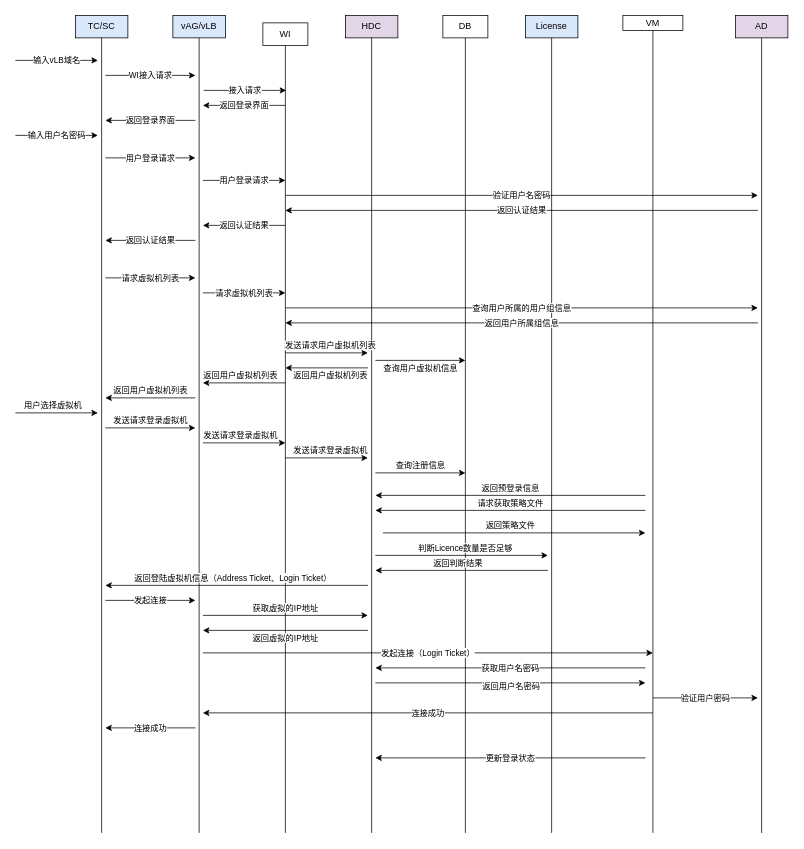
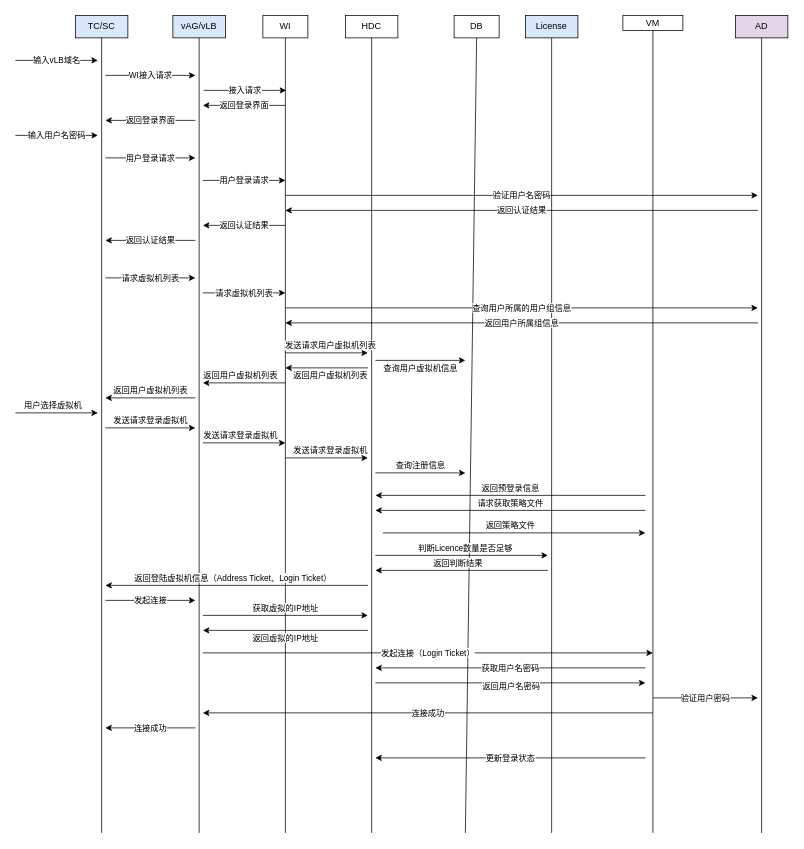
node "HDC": fillcolor #e1d5e7 -> #ffffff
node "DB": moved (465, 27) -> (477, 27)
node "WI": moved (285, 34) -> (285, 27)
